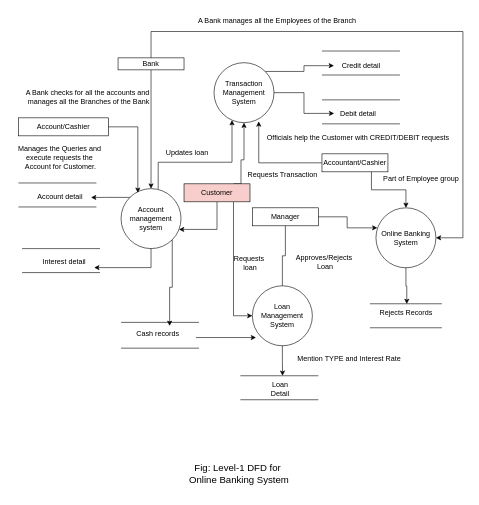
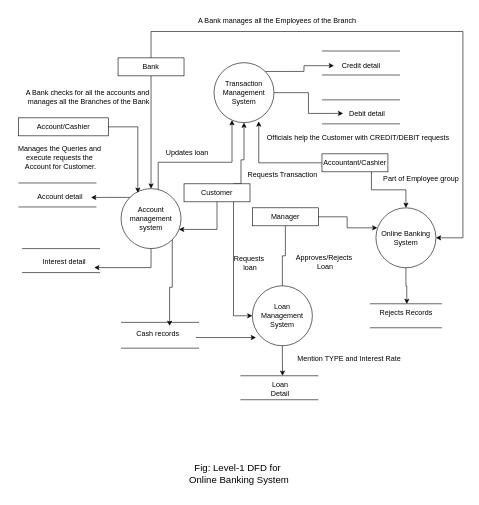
node "Bank": size 66x12 -> 66x18
node "Debit detail": moved (358, 114) -> (367, 114)
node "Customer": fillcolor #f8cecc -> #ffffff
